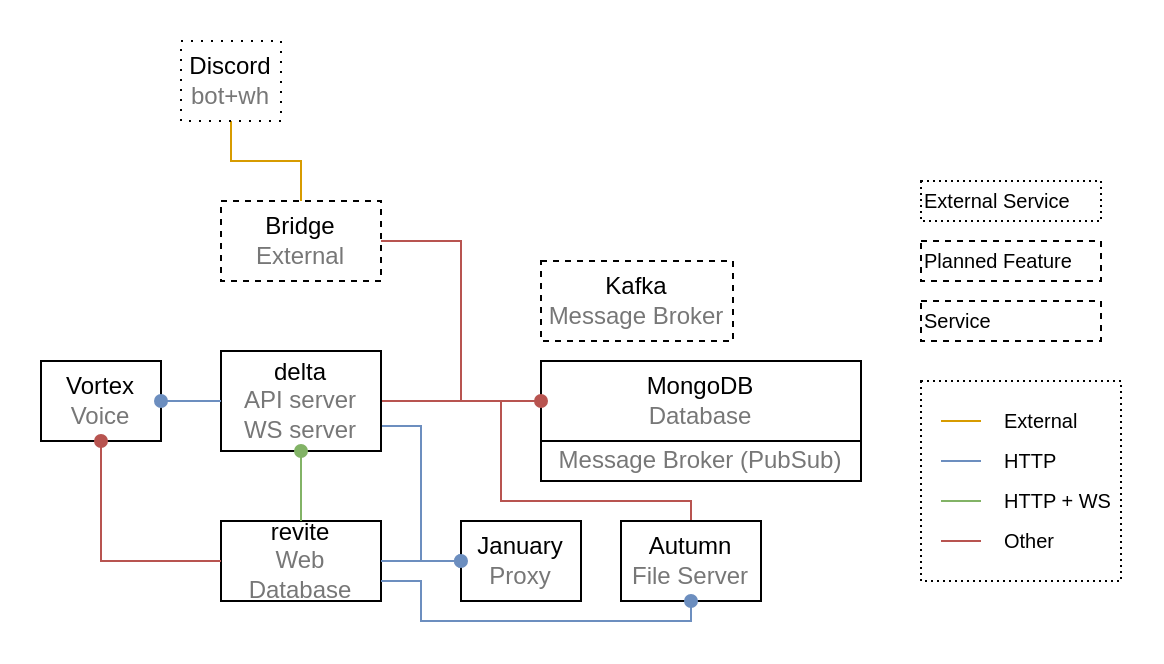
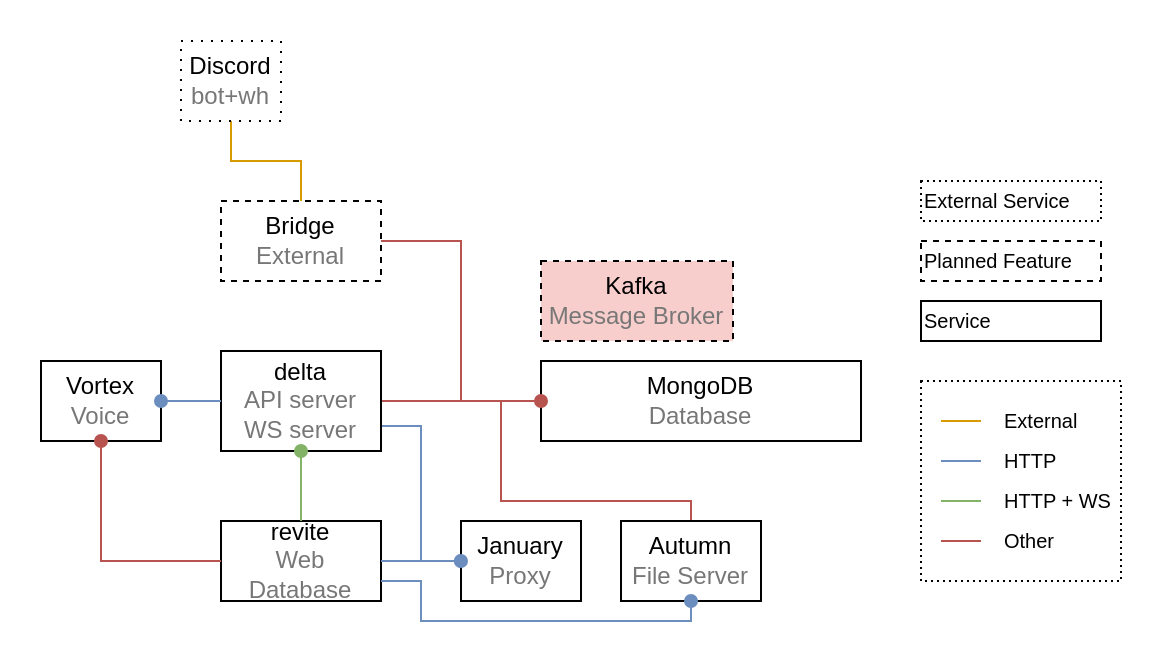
node "Kafka Message Broker": fillcolor #ffffff -> #f8cecc
node "Service": style dashed -> solid
node "Message Broker (PubSub)": removed
